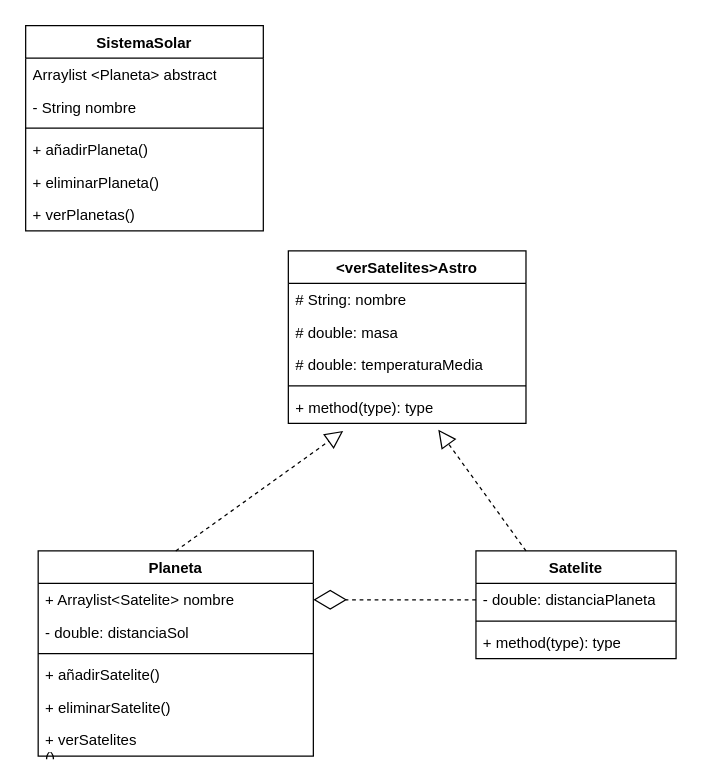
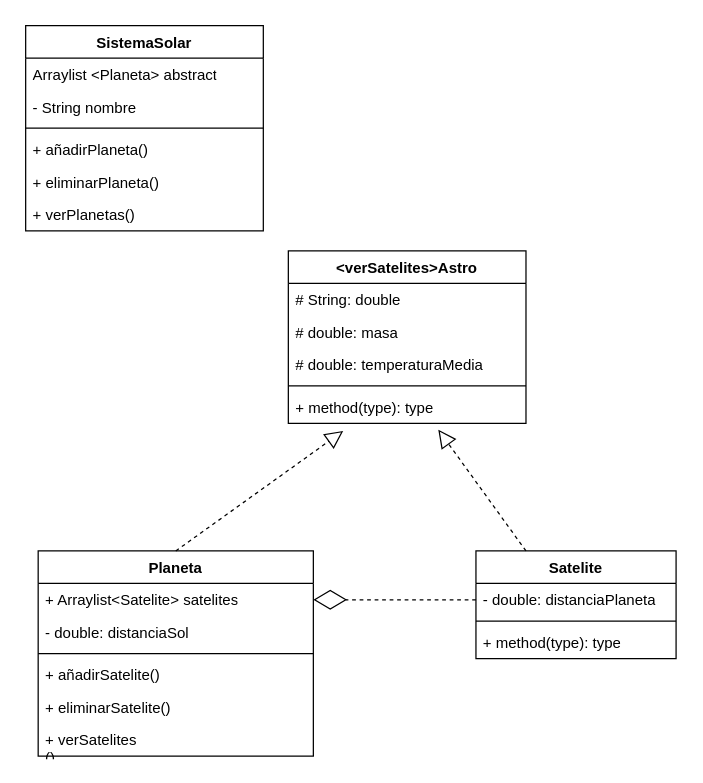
node "# String: nombre": label "# String: nombre" -> "# String: double"
node "+ Arraylist<Satelite> nombre": label "+ Arraylist<Satelite> nombre" -> "+ Arraylist<Satelite> satelites"
